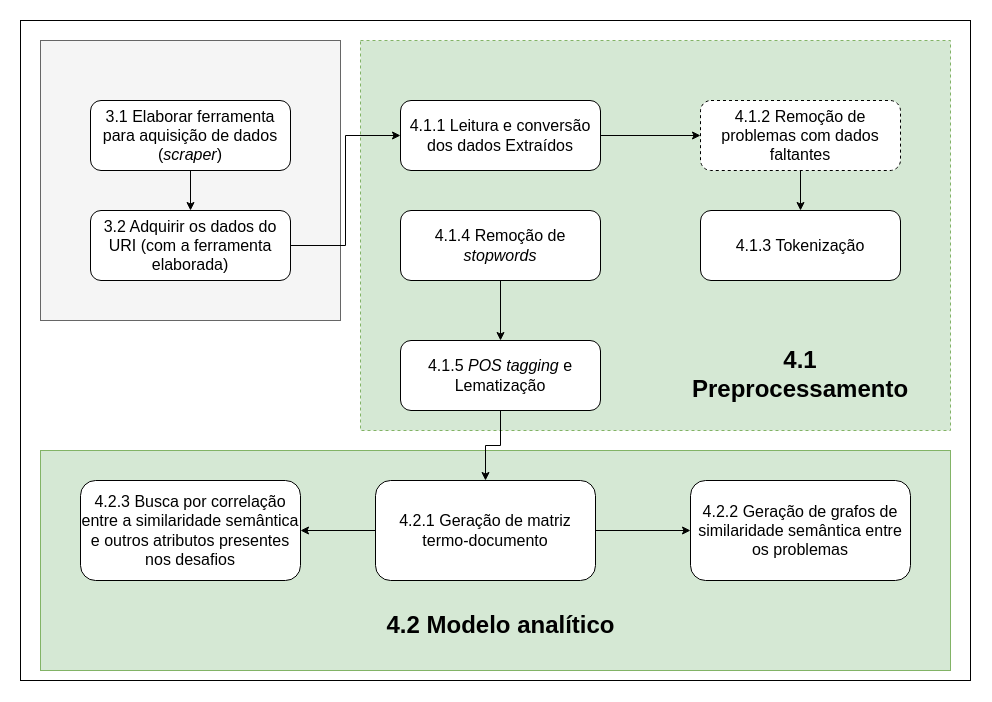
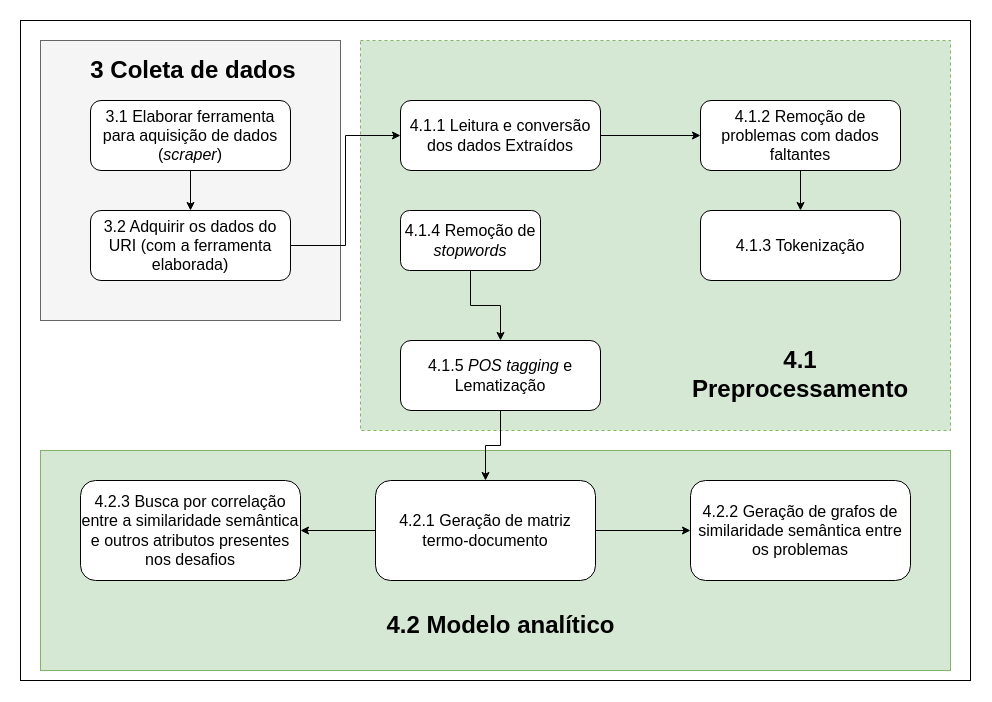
node "3 Coleta de dados": added
node "4.1.2 Remoção de problemas com dados faltantes": style dashed -> solid
node "4.1.4 Remoção de stopwords": size 200x70 -> 140x60
